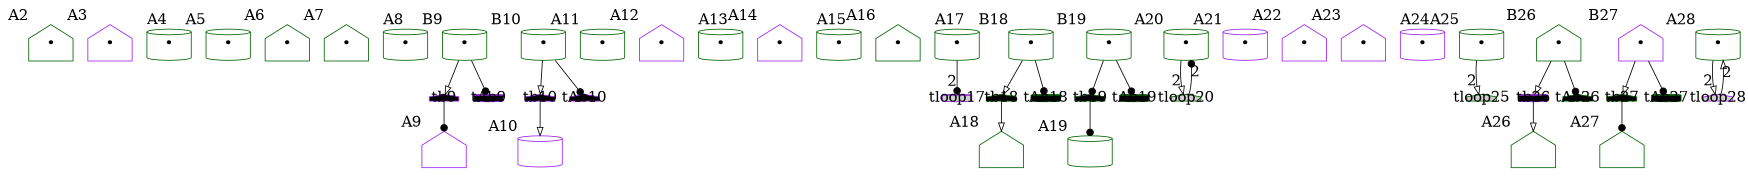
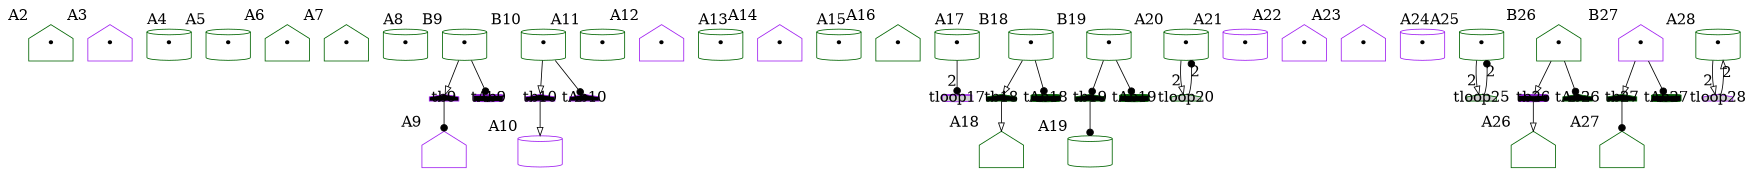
edge "tloop25" -> "• A25": added, label "2"
